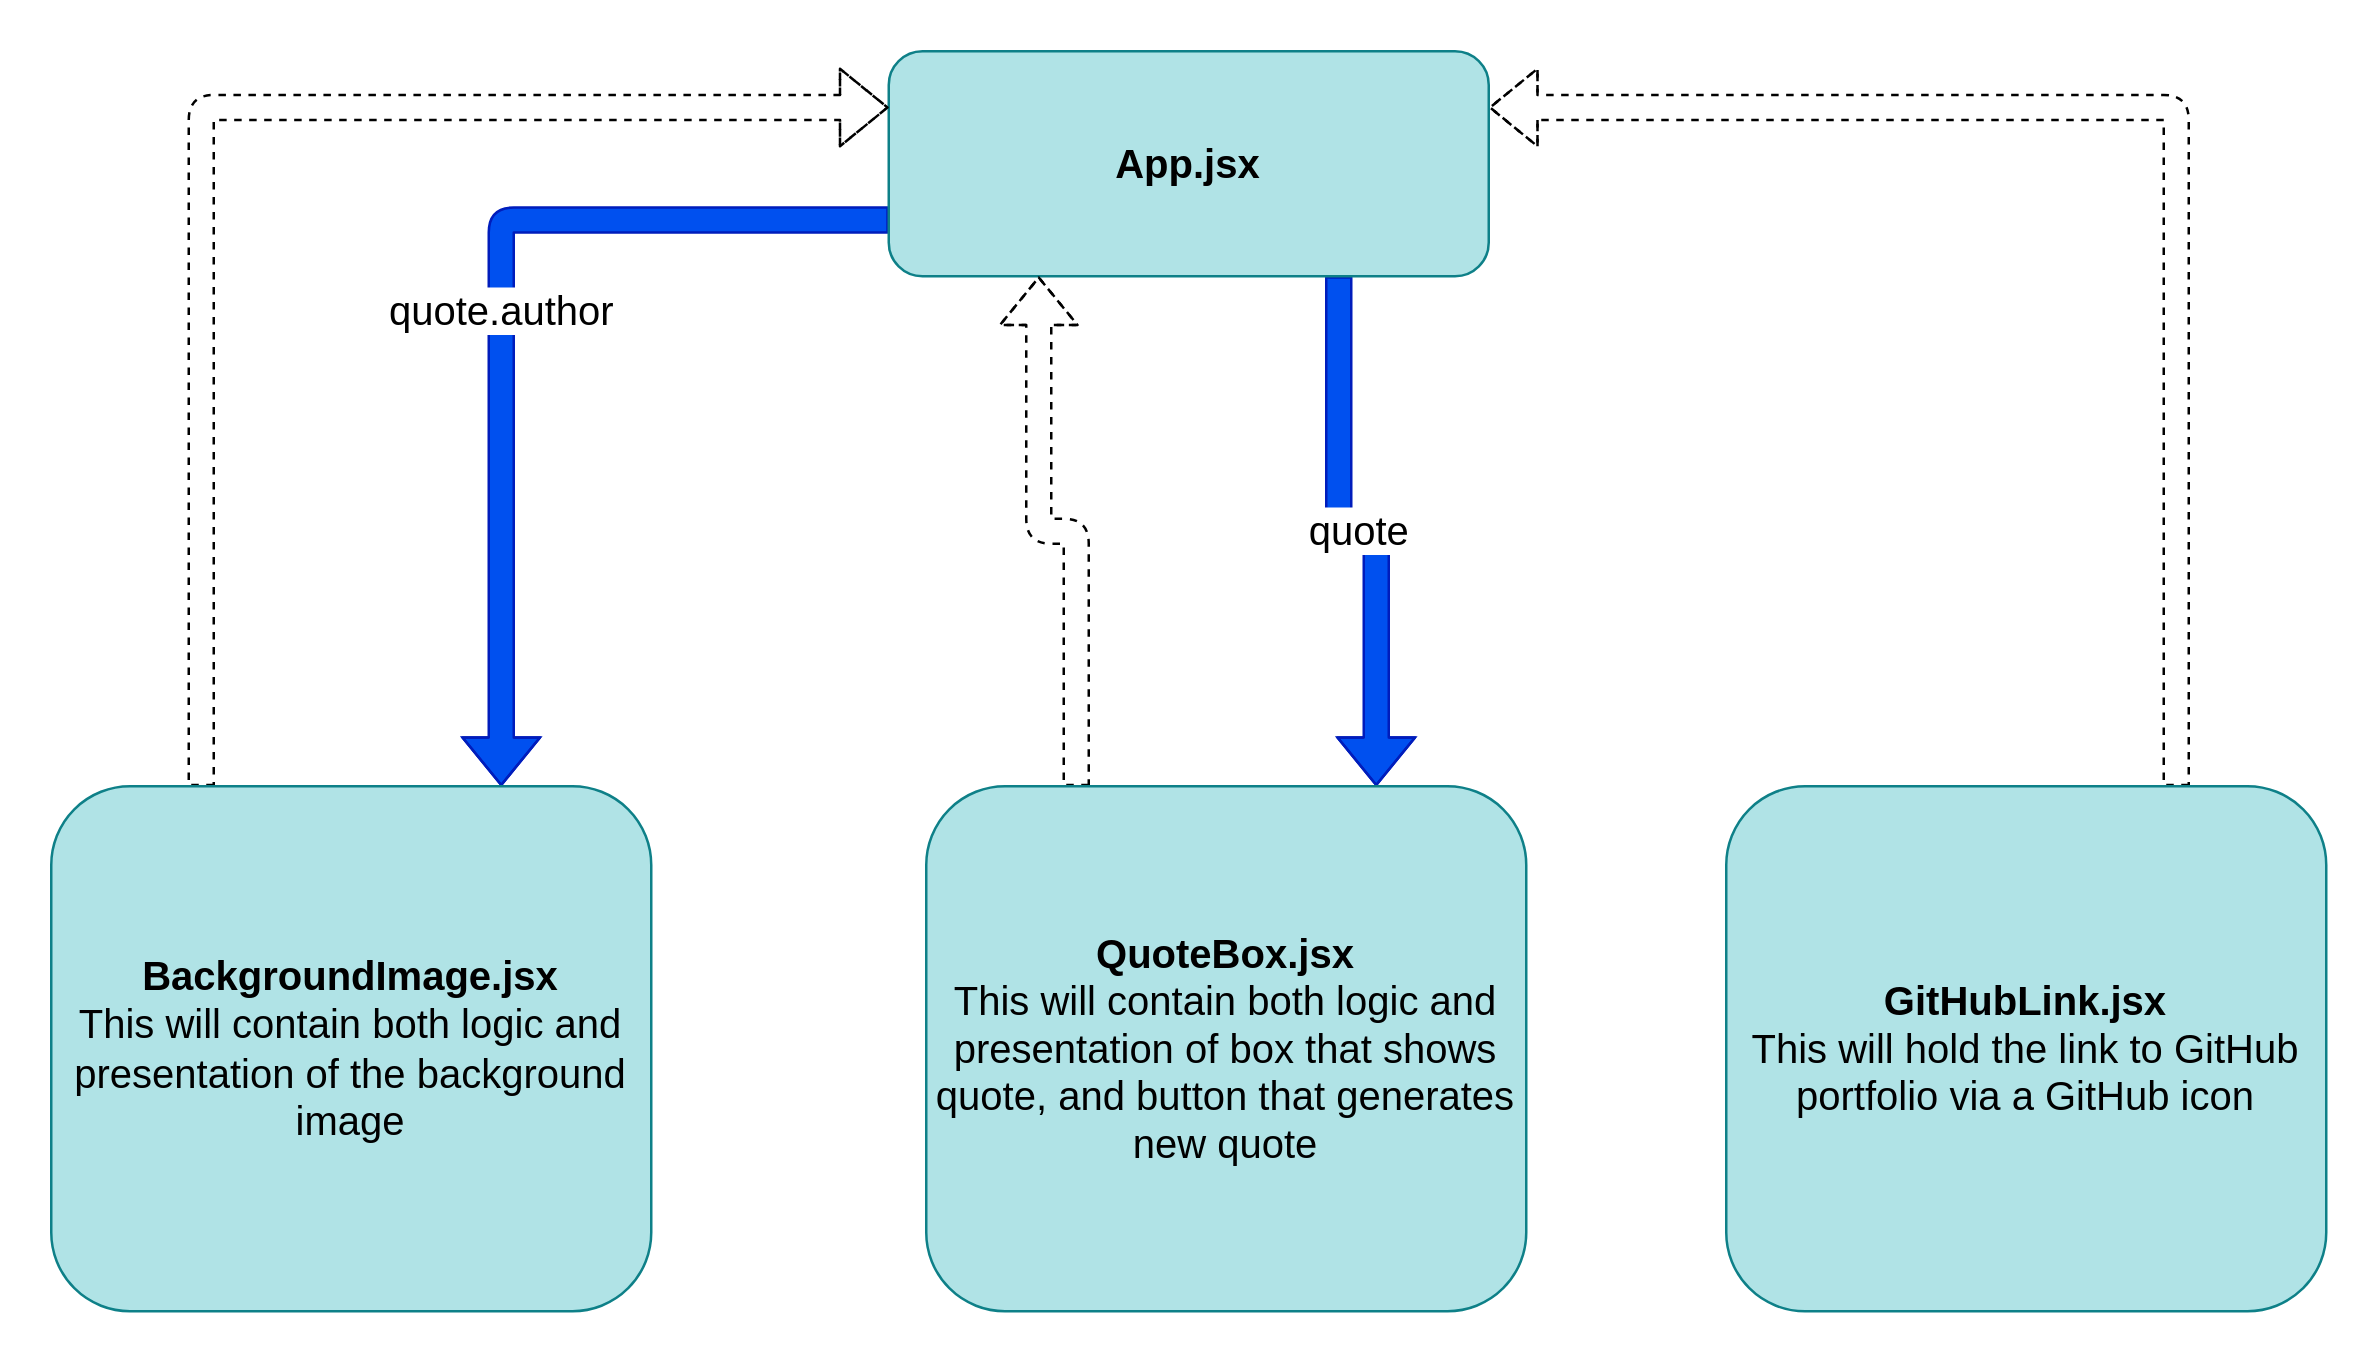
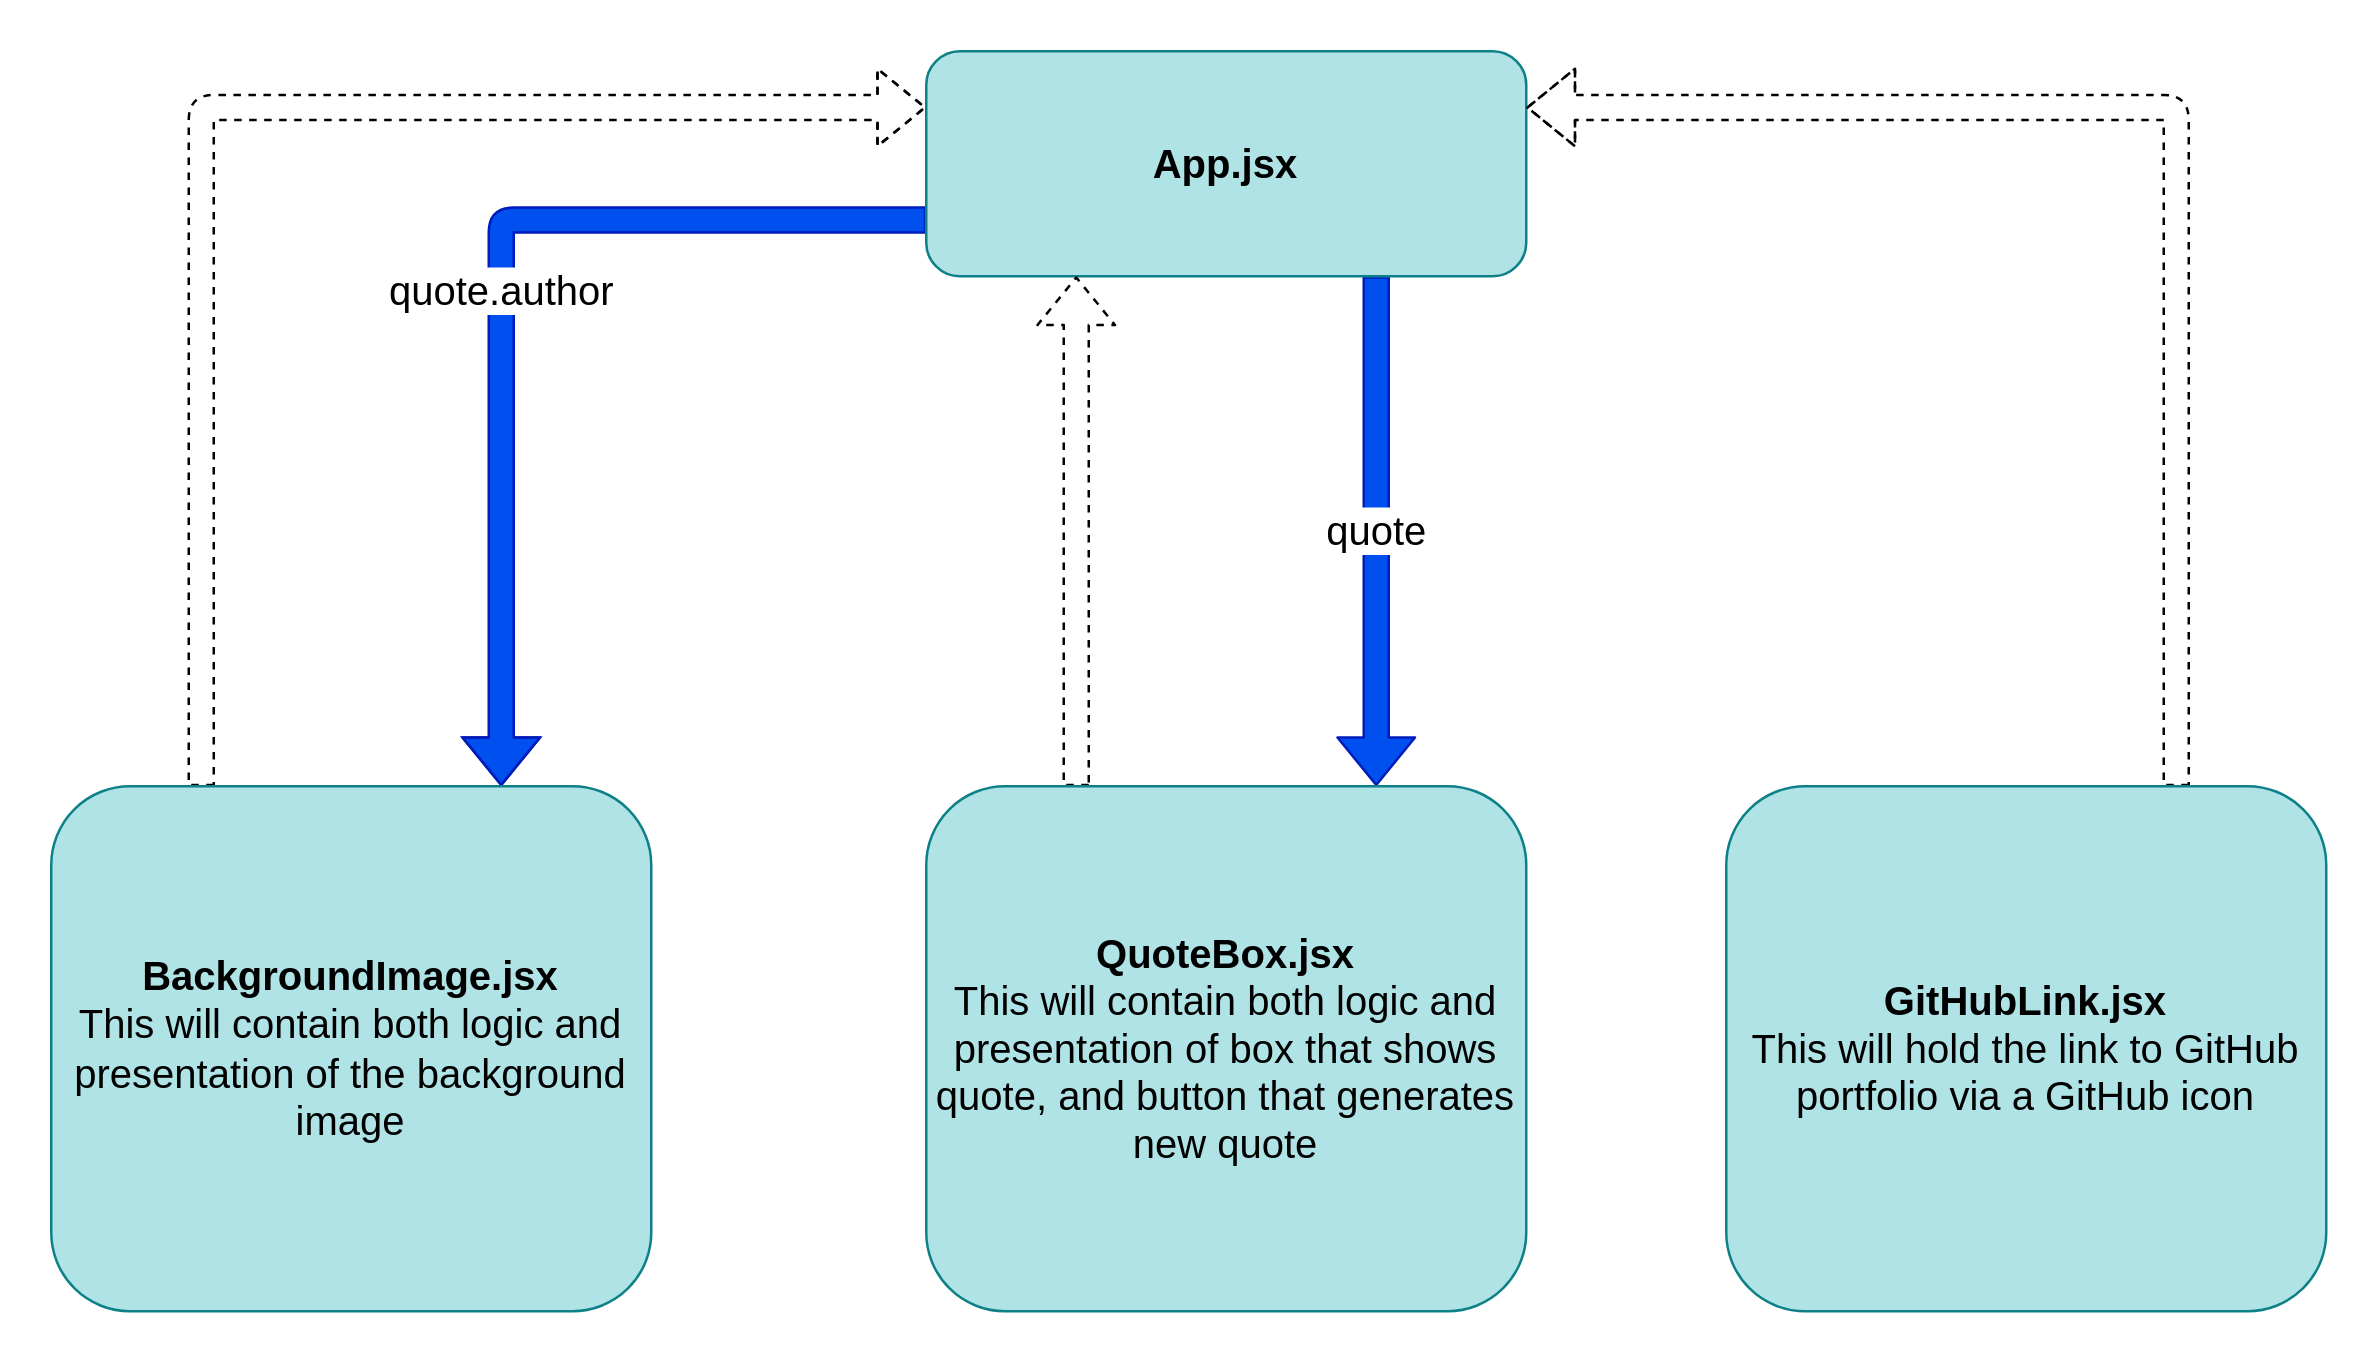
node "App.jsx": moved (1189, 164) -> (1226, 164)
